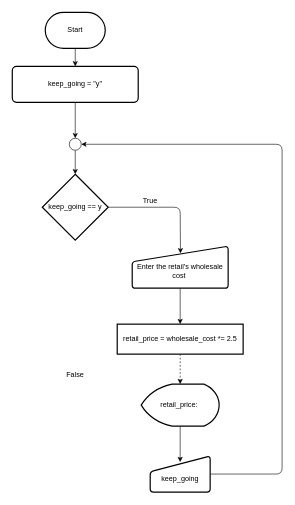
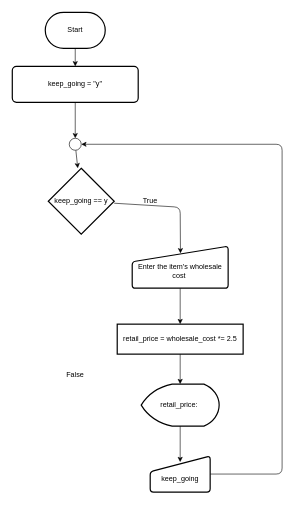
node "keep_going == y": moved (75, 207) -> (81, 201)
node "Enter the retail's wholesale cost": label "Enter the retail's wholesale cost" -> "Enter the item's wholesale cost"
edge "retail_price = wholesale_cost *= 2.5" -> "retail_price:": style dashed -> solid
